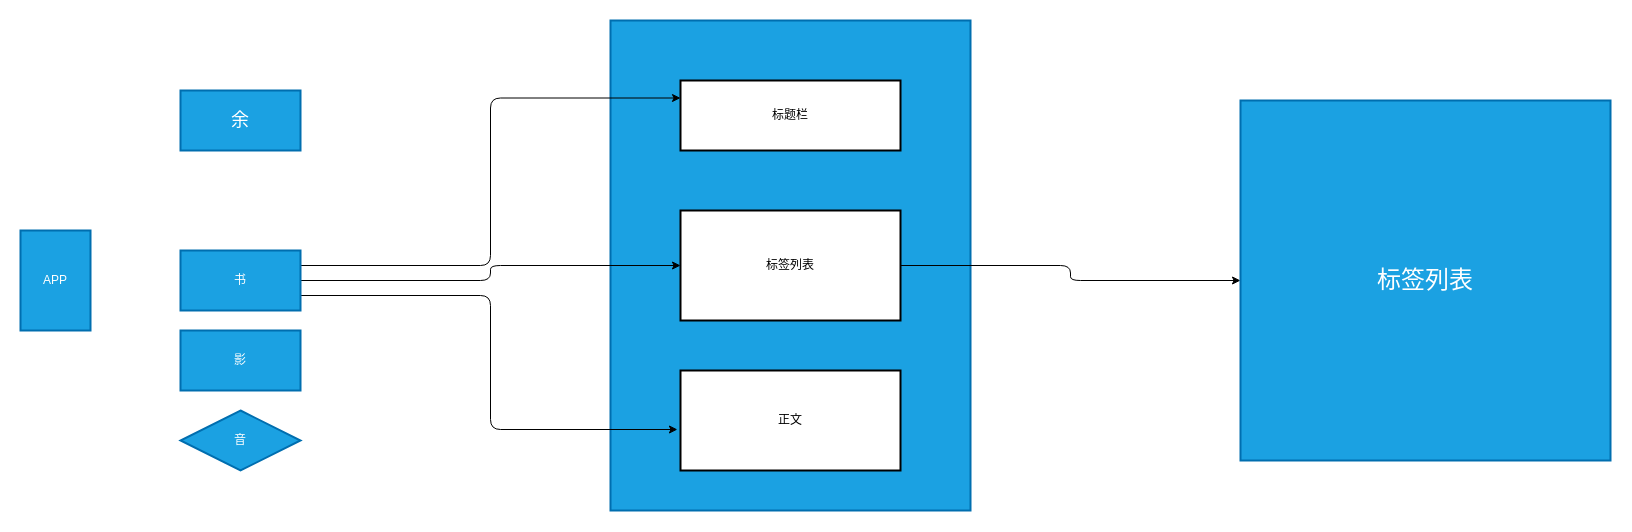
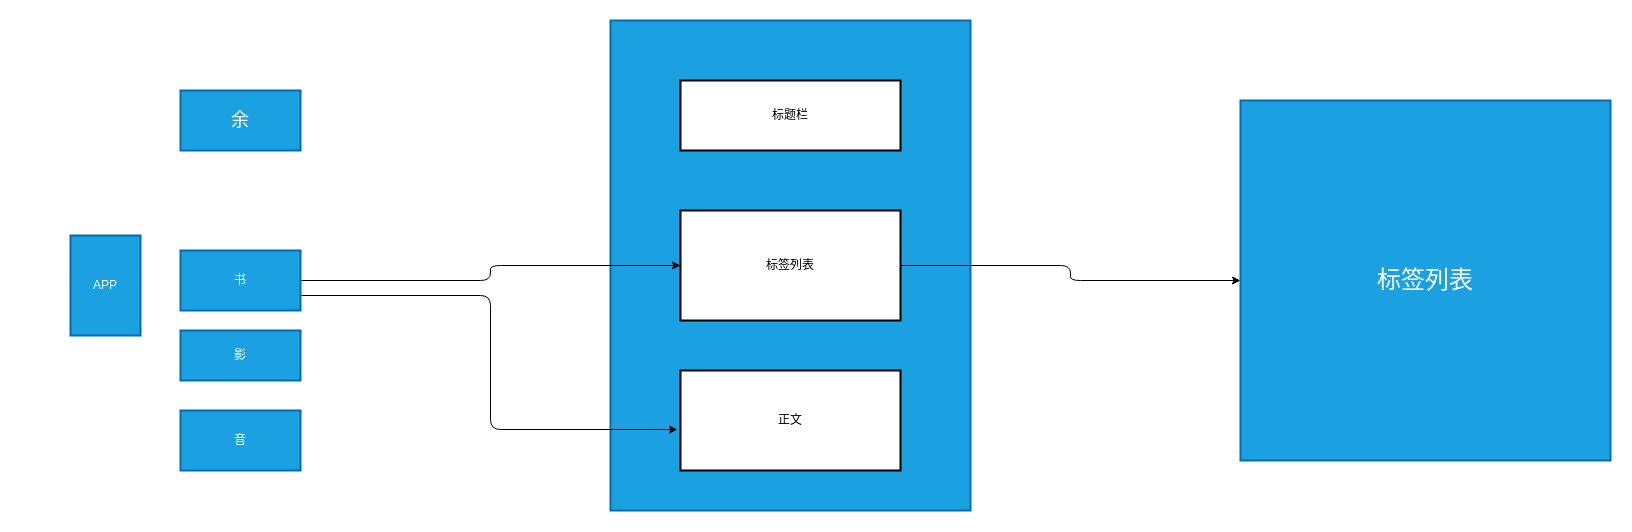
edge "书" -> "标题栏": removed
node "APP": moved (56, 281) -> (106, 286)
node "影": size 120x60 -> 120x50
node "音": shape diamond -> rectangle
